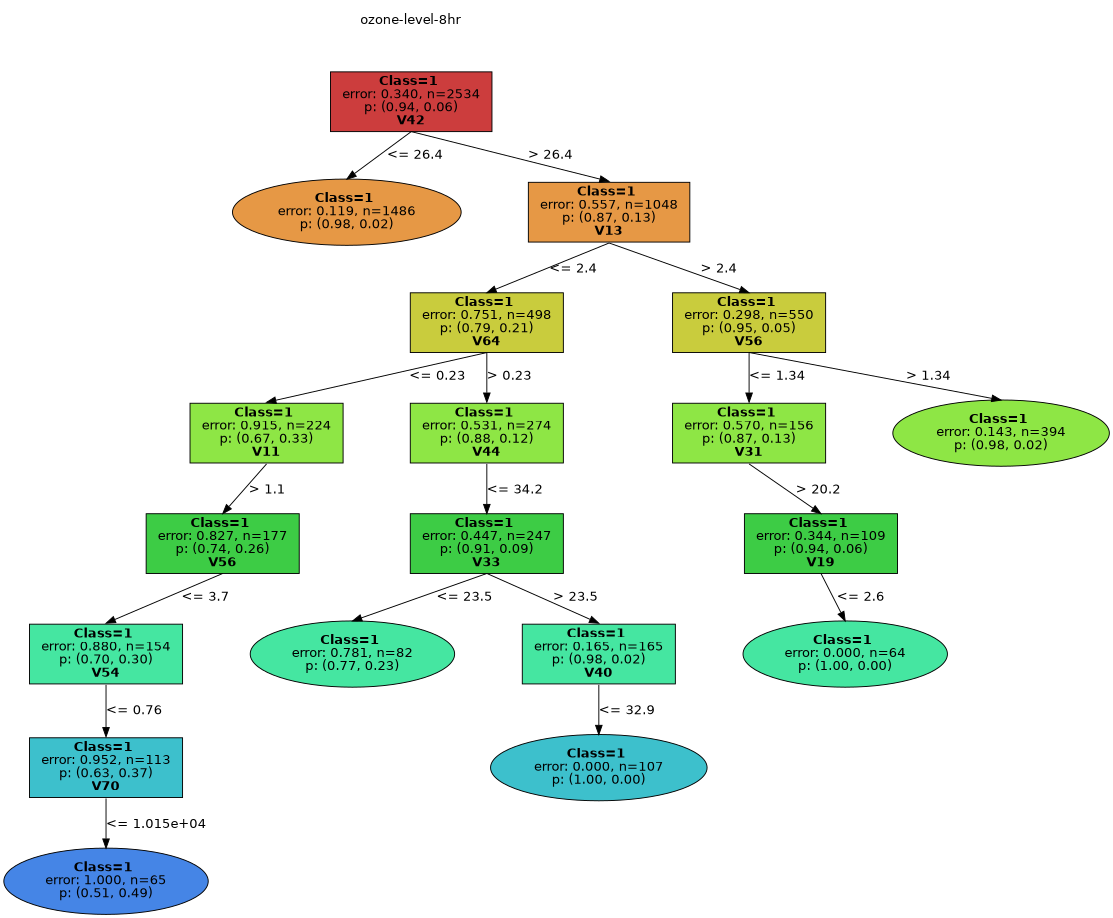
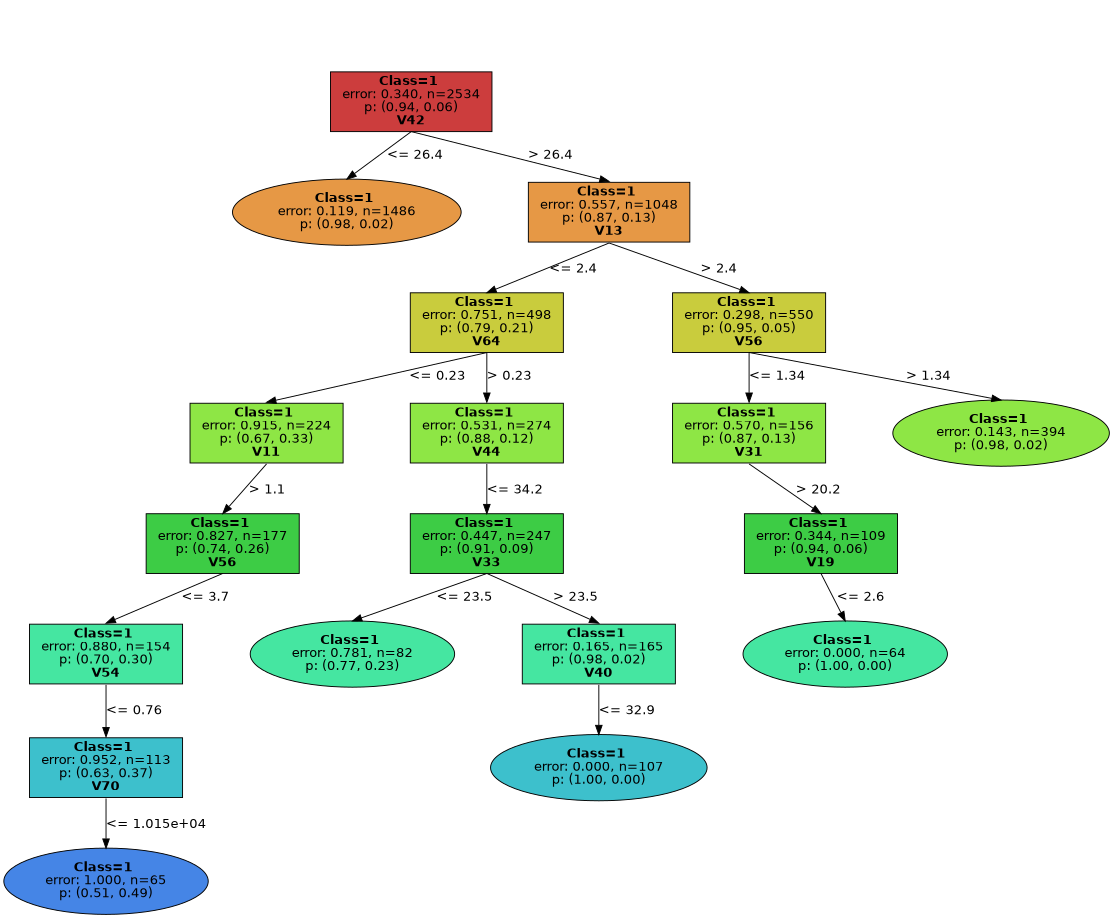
node "ozone-level-8hr": removed
